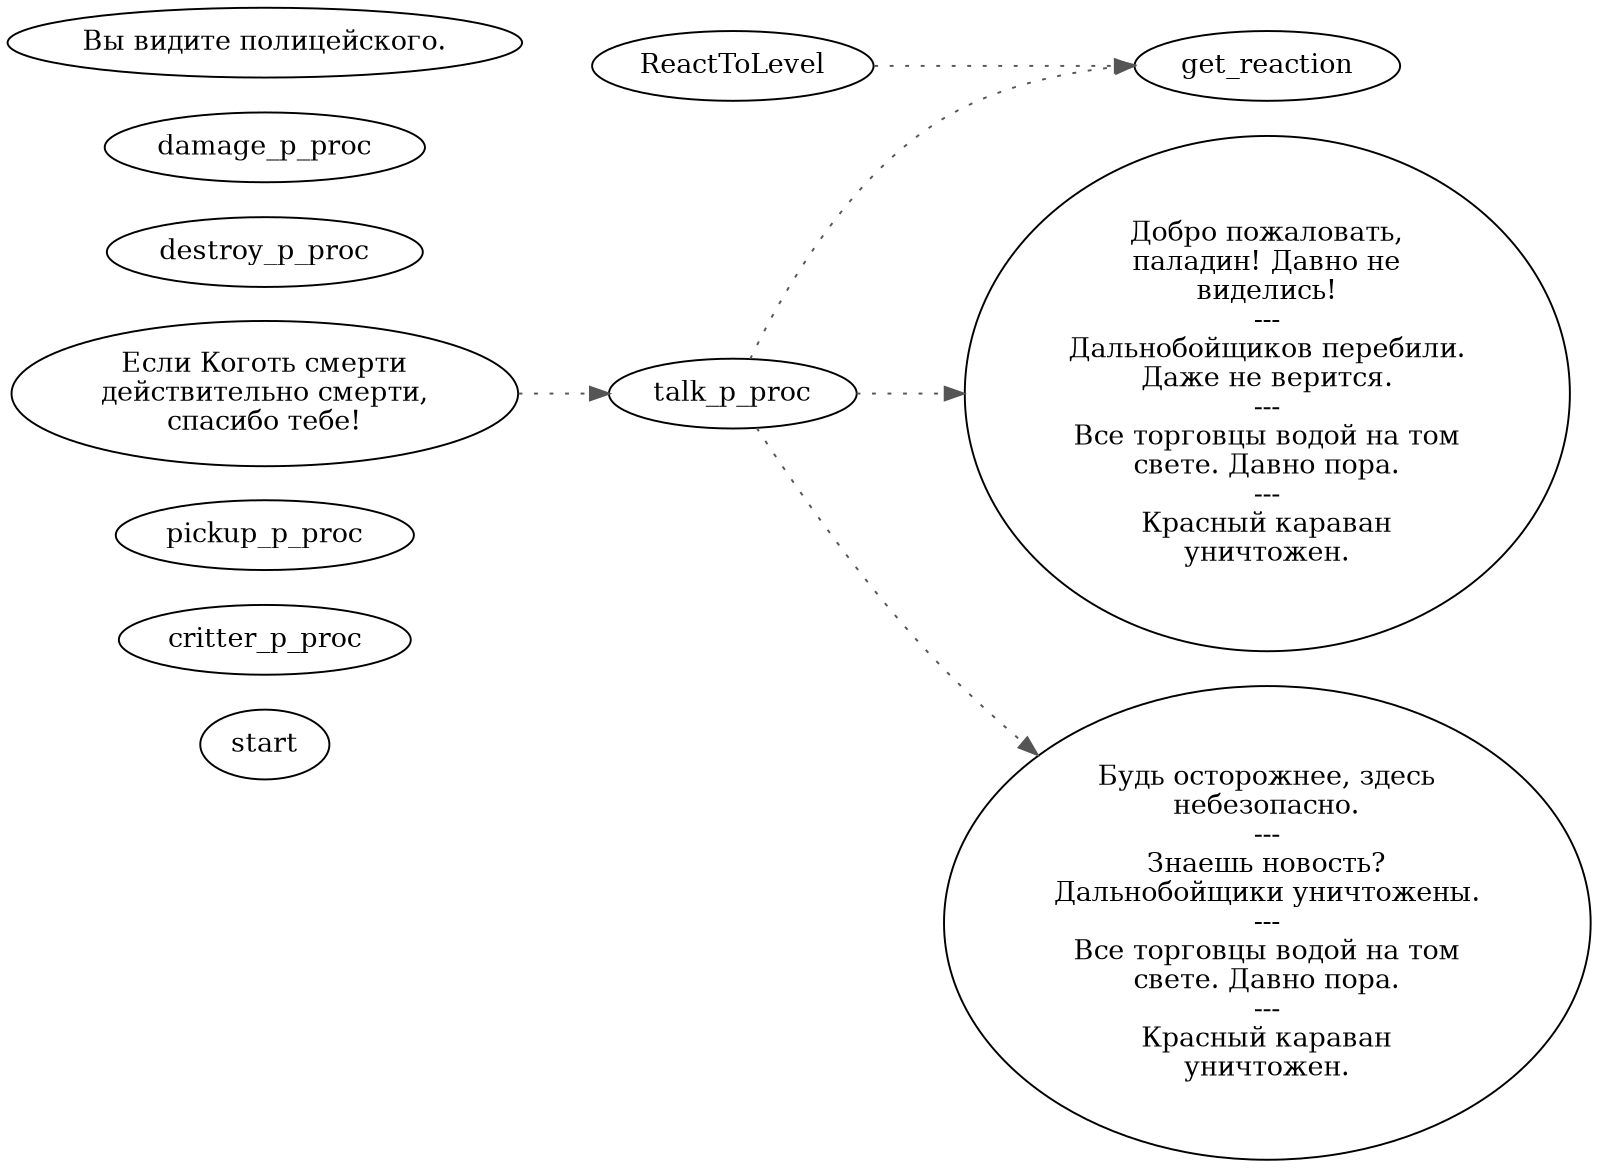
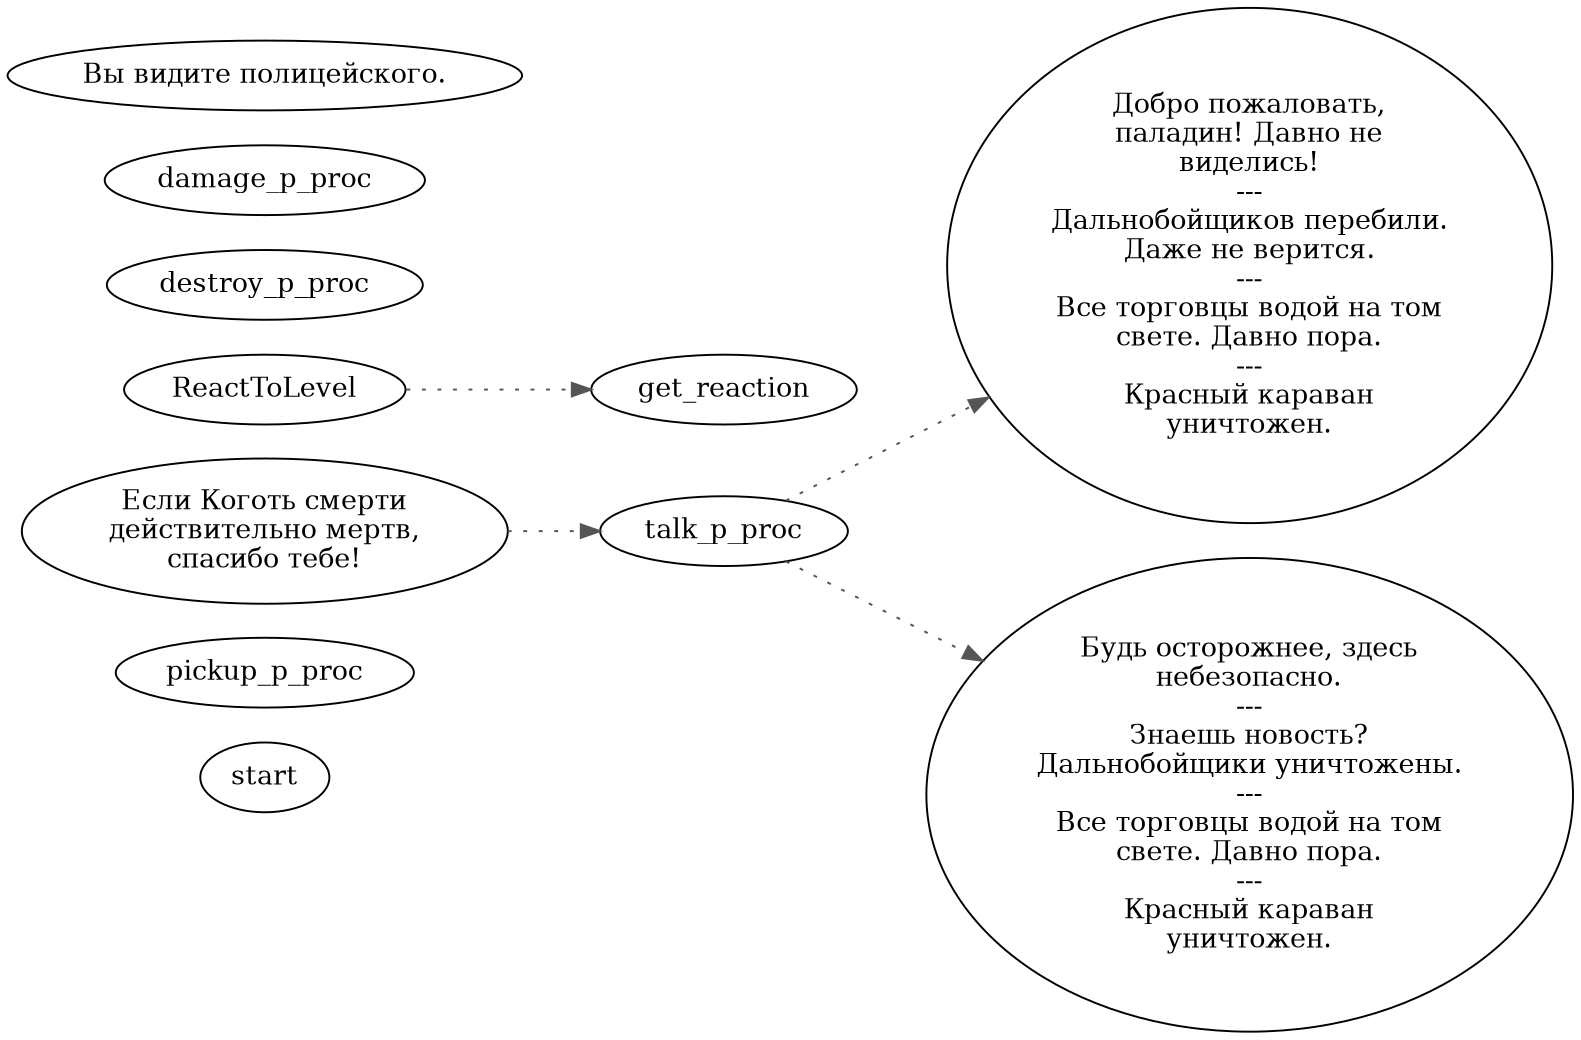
edge "talk_p_proc" -> "get_reaction": removed
node "Если Коготь смерти действительно смерти, спасибо тебе!": label "Если Коготь смерти действительно смерти, спасибо тебе!" -> "Если Коготь смерти действительно мертв, спасибо тебе!"
node "critter_p_proc": removed
